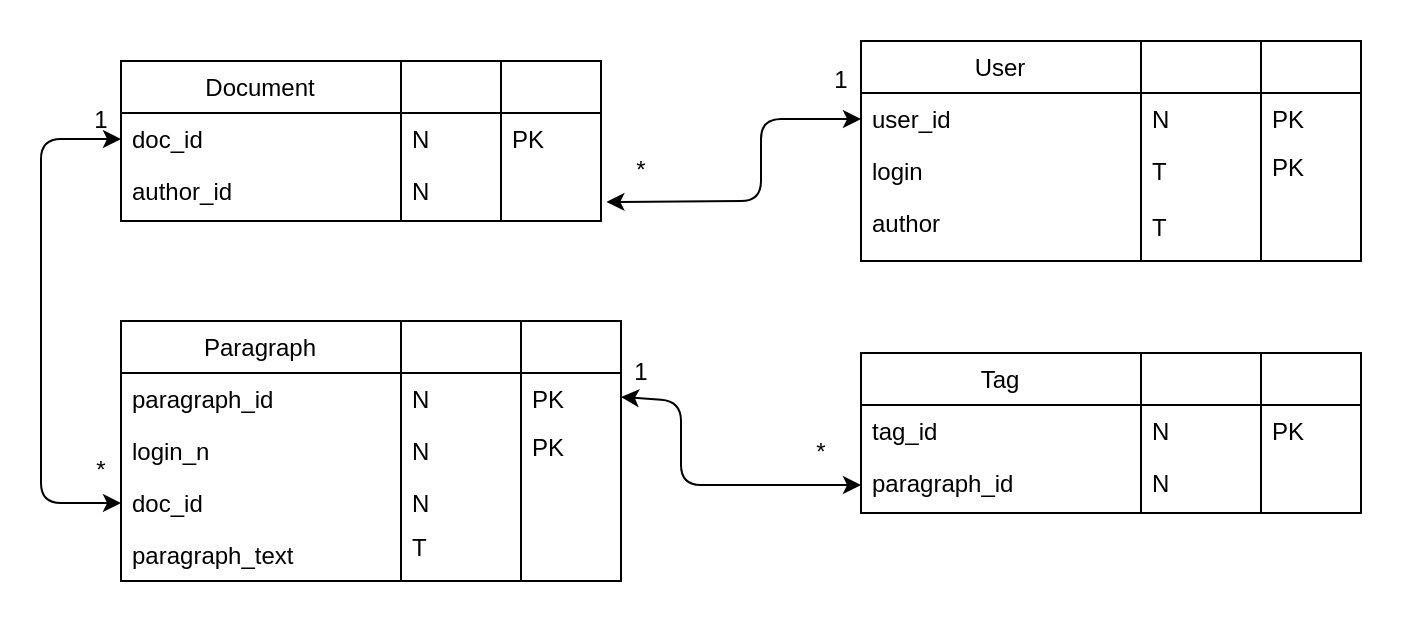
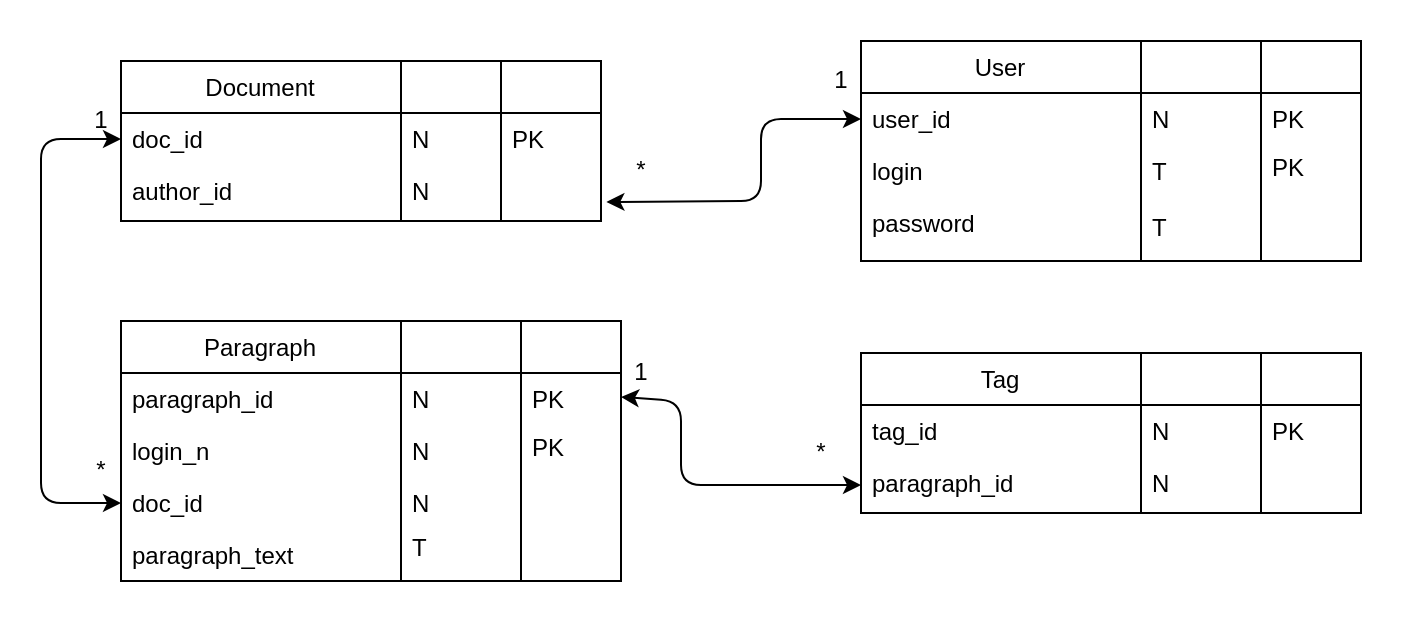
node "author": label "author" -> "password"
